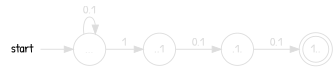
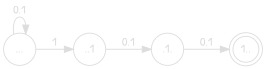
node "start": removed
